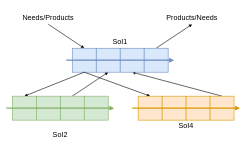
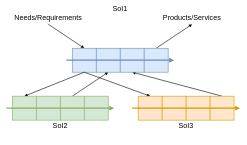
node "Needs/Products": label "Needs/Products" -> "Needs/Requirements"
node "Products/Needs": label "Products/Needs" -> "Products/Services"
node "SoI1": moved (120, 42) -> (120, 9)
node "SoI4": label "SoI4" -> "SoI3"
node "SoI2": moved (60, 135) -> (60, 126)
